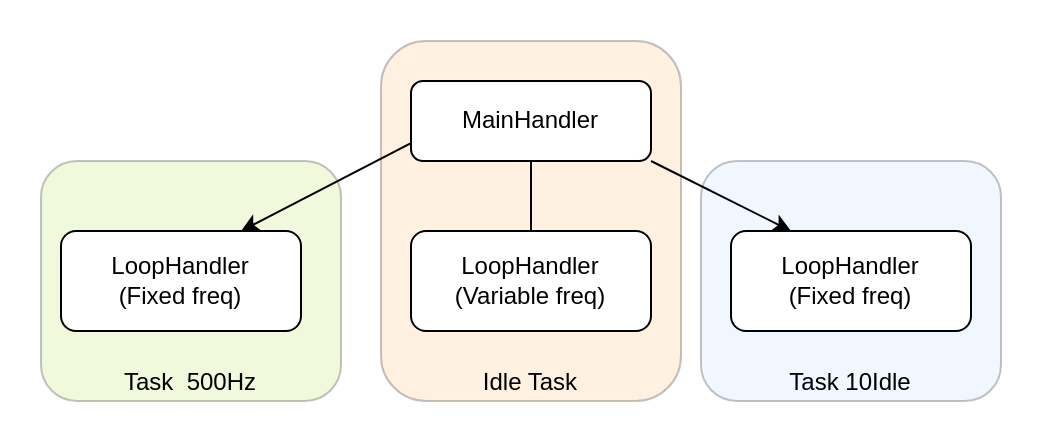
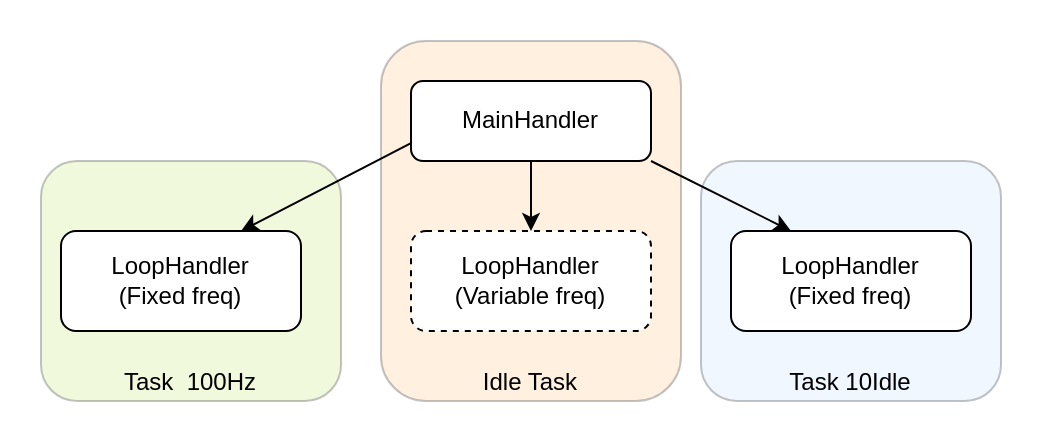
edge "MainHandler" -- "LoopHandler (Variable freq)": arrowhead none -> classic
node "LoopHandler (Variable freq)": style solid -> dashed
node "Task 500Hz": label "Task 500Hz" -> "Task 100Hz"
